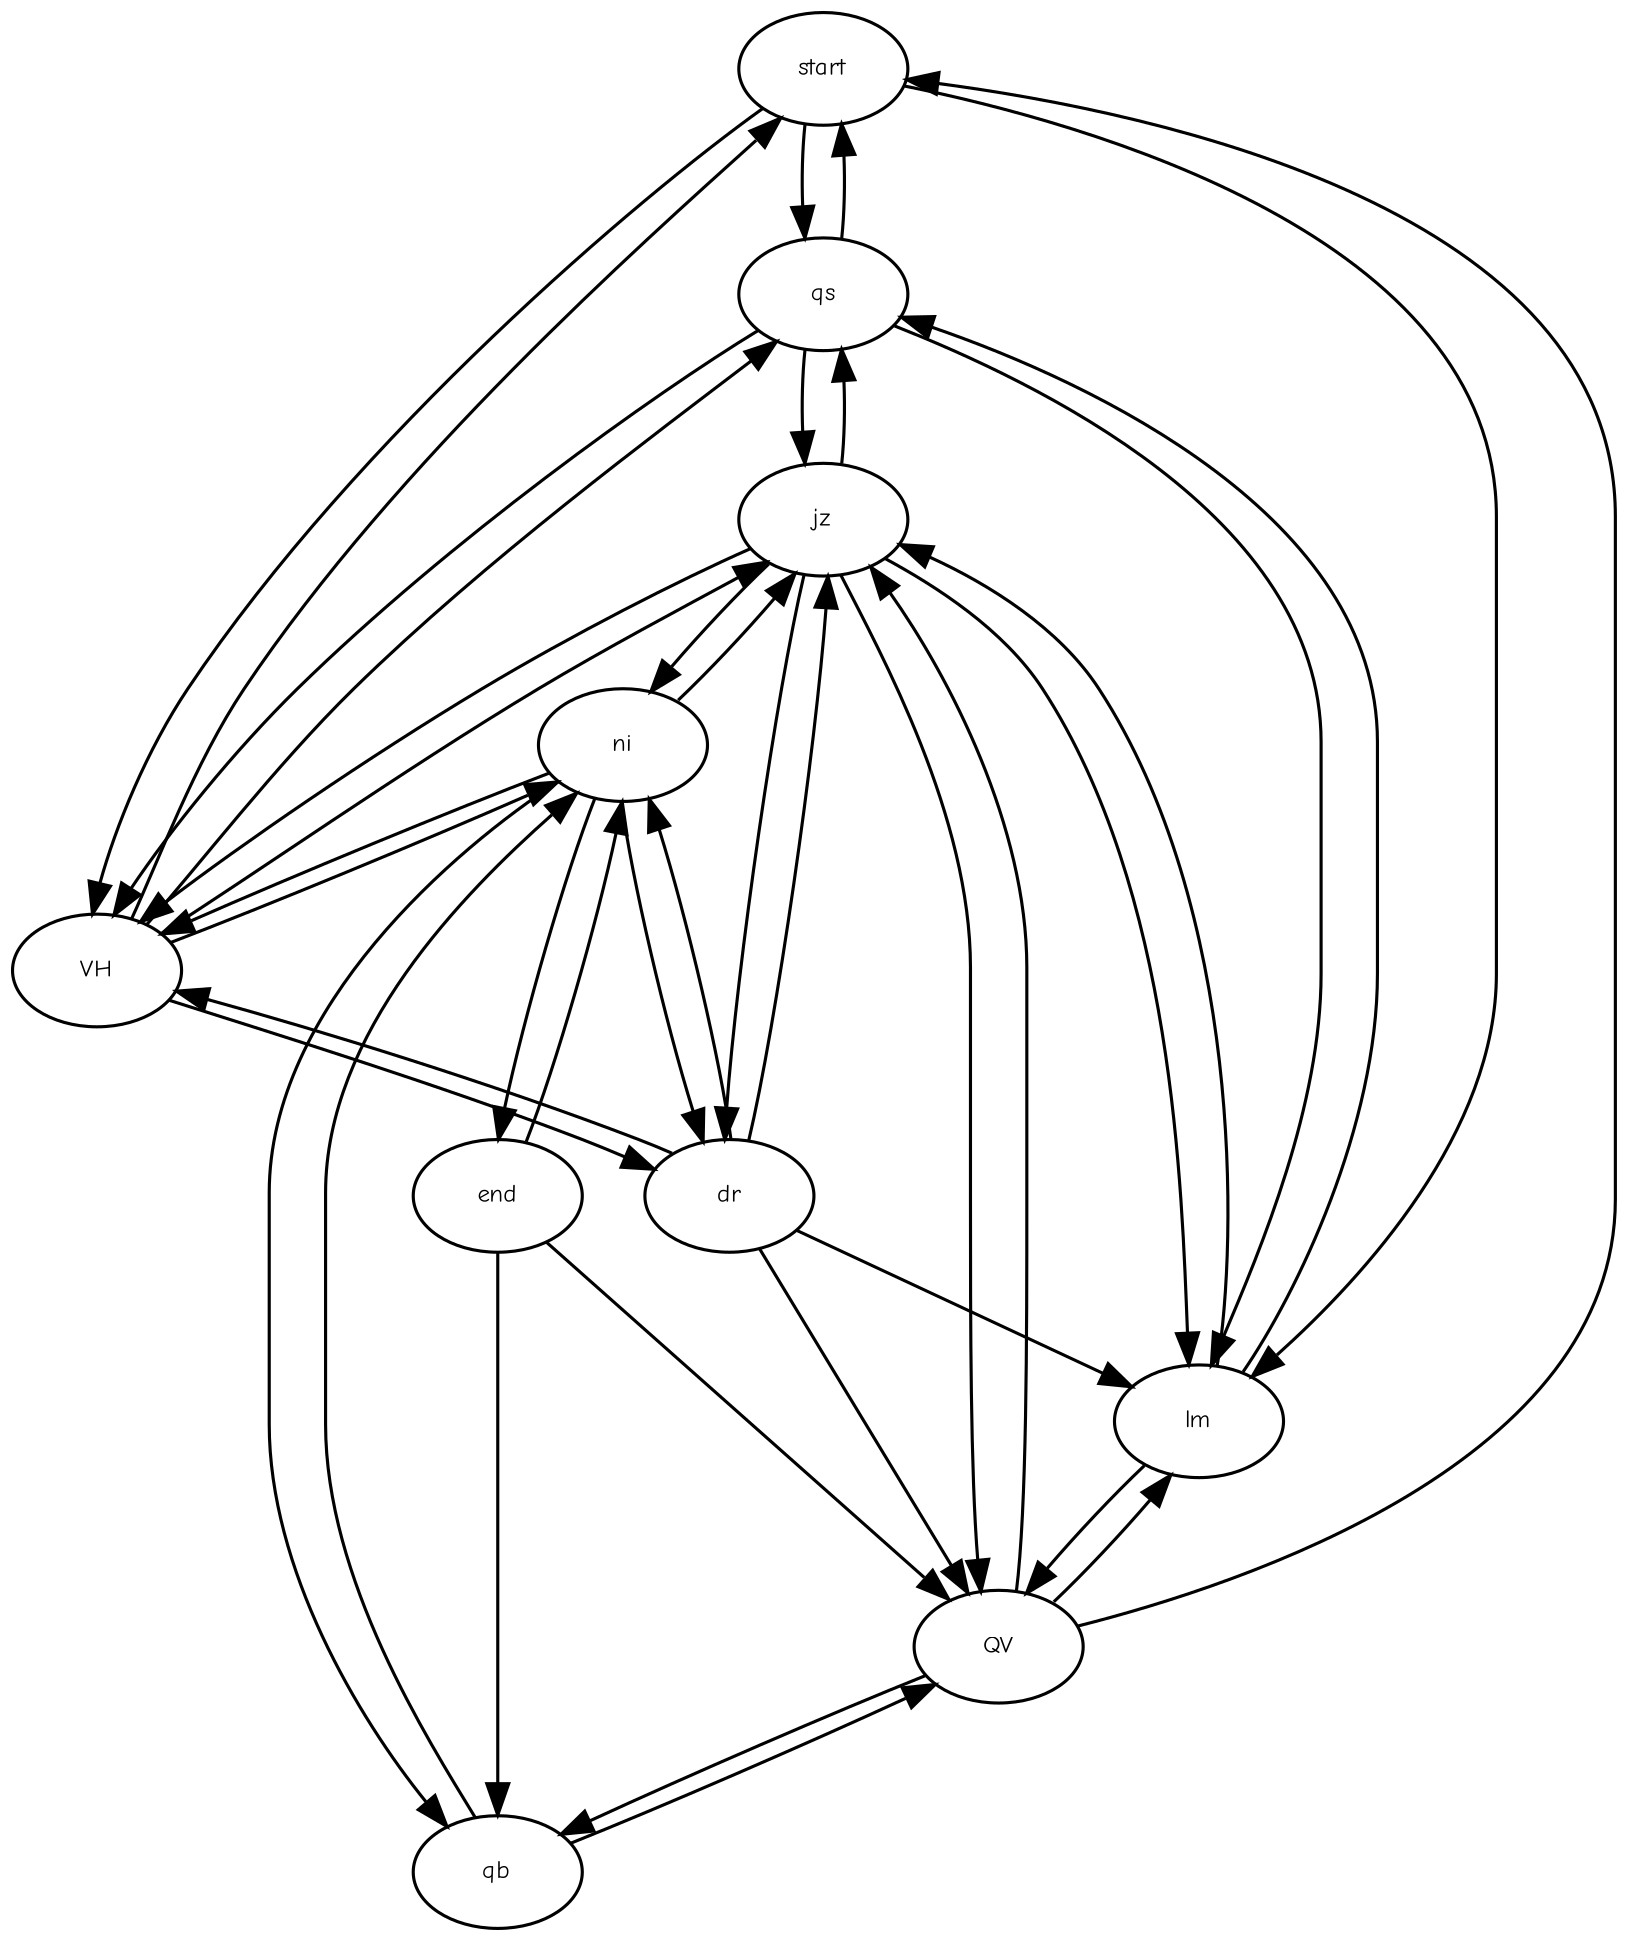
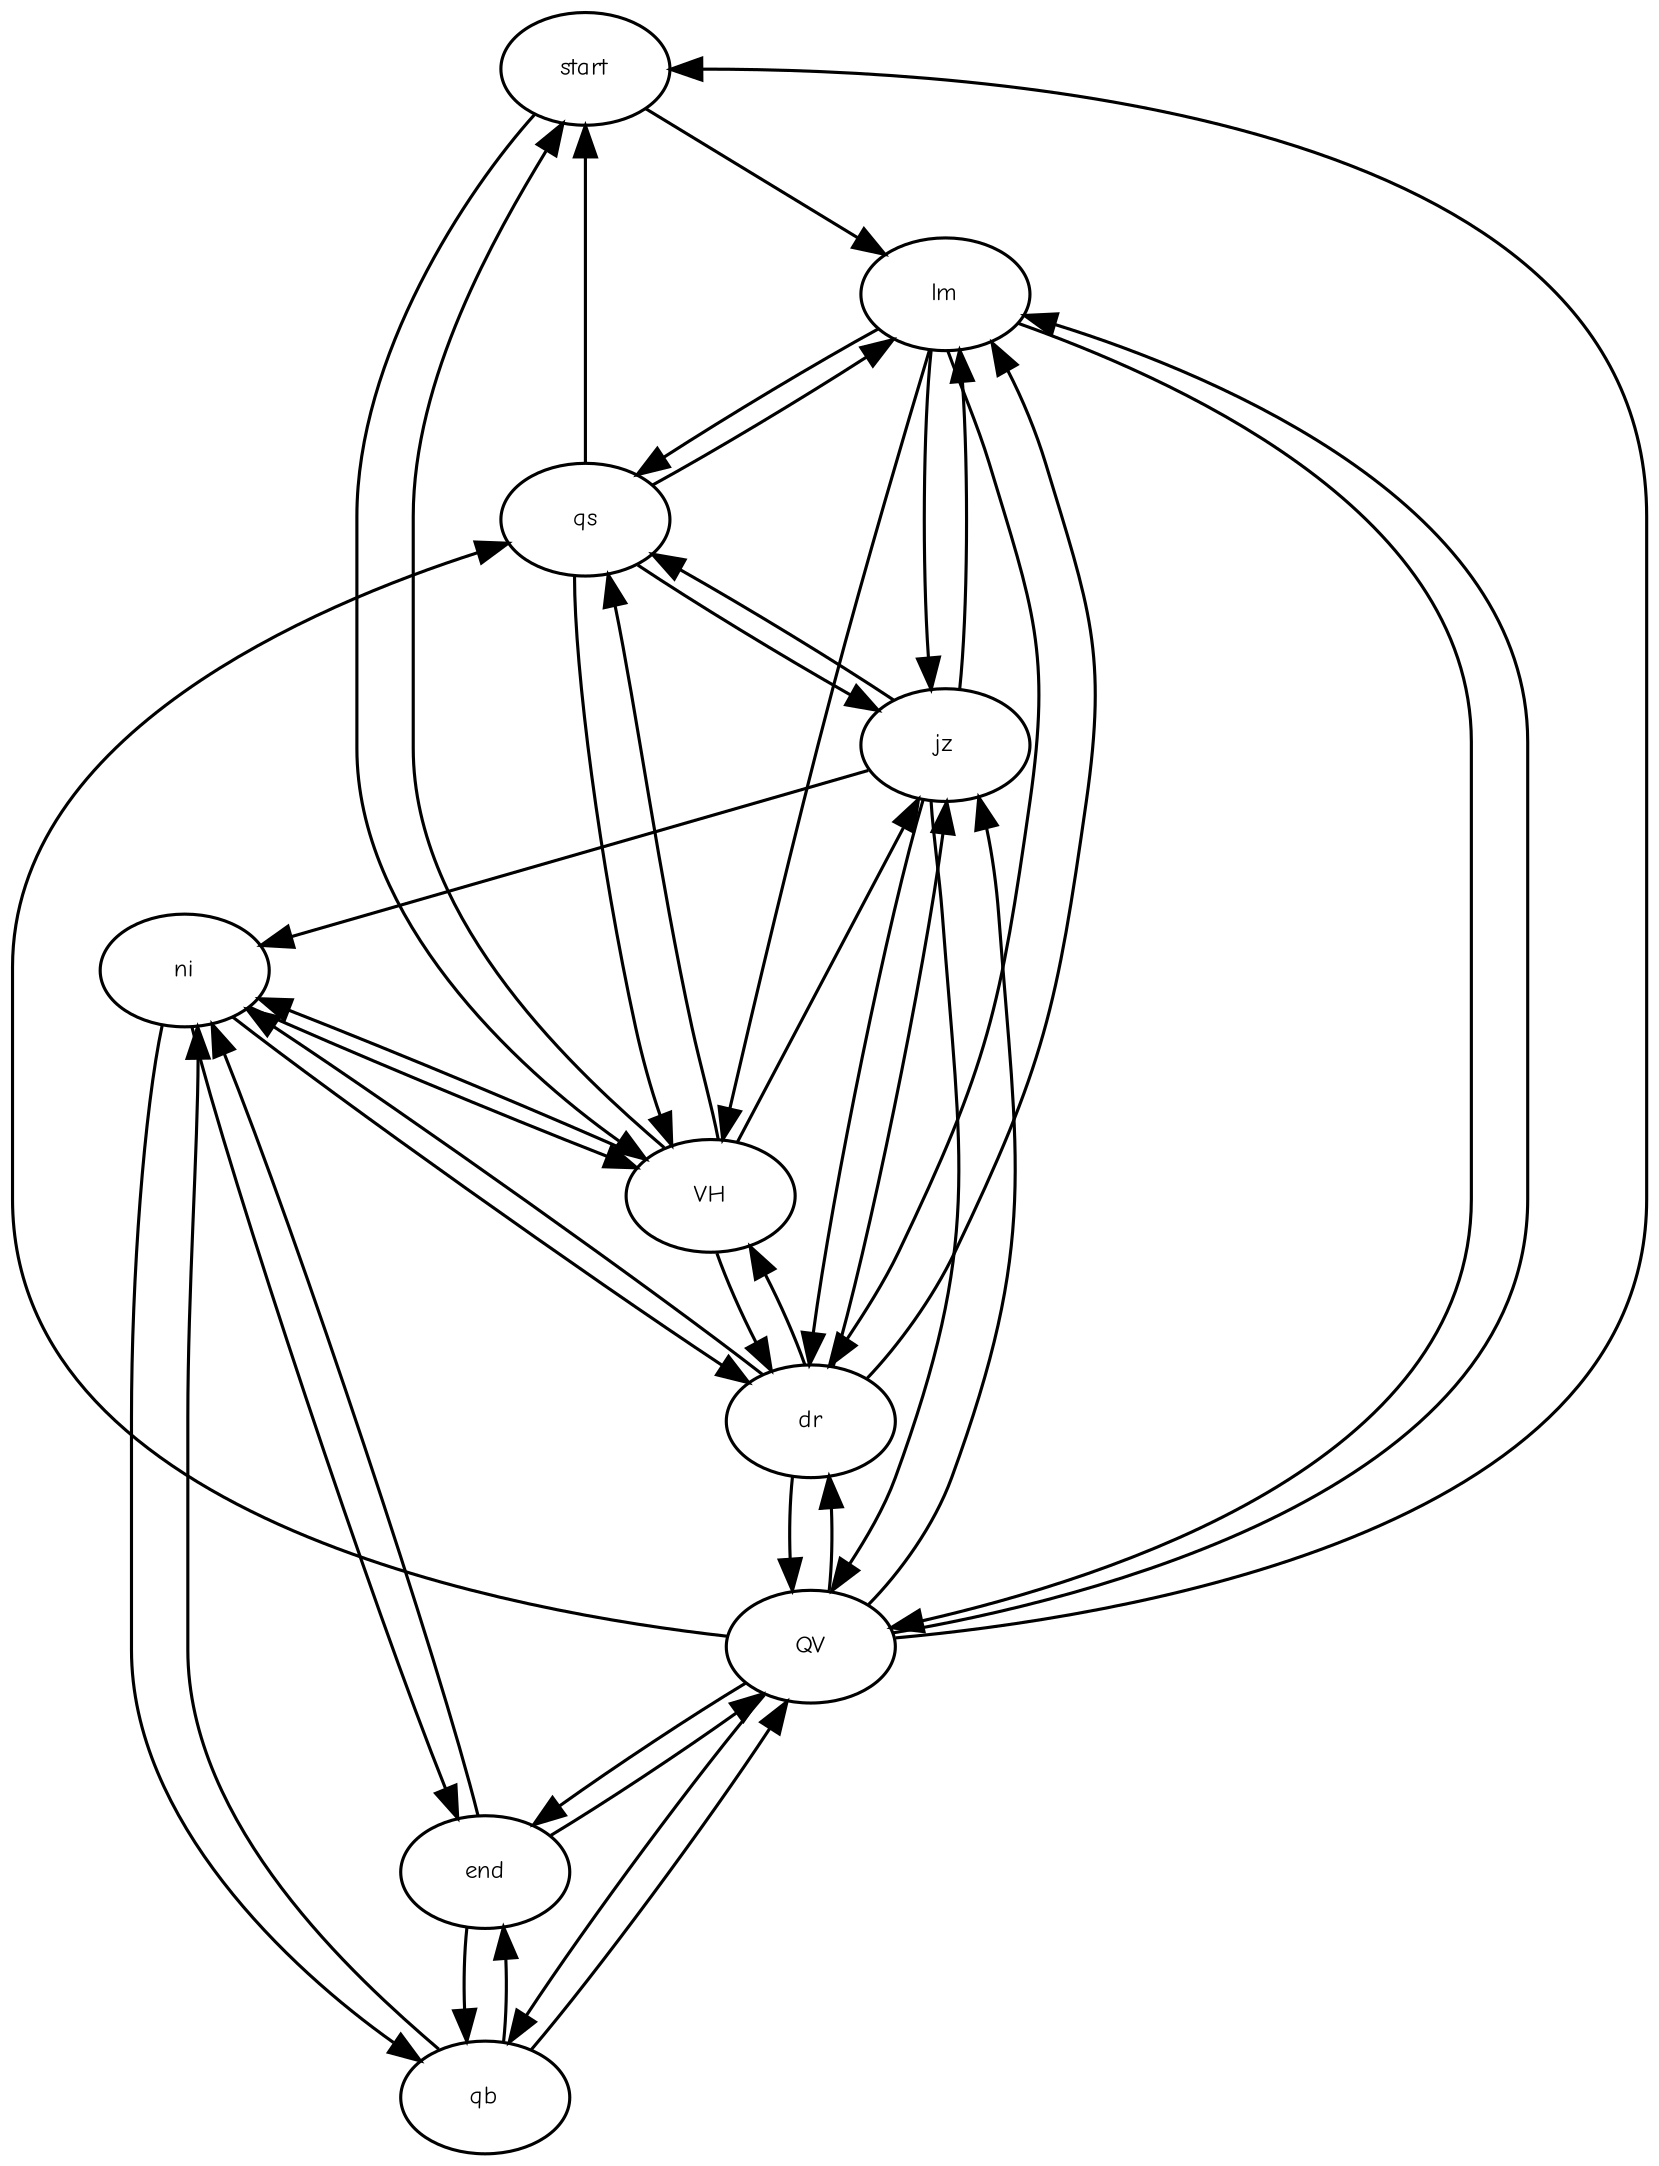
edge "start" -> "qs": now "QV" -> "qs"
edge "ni" -> "jz": removed
edge "jz" -> "VH": now "lm" -> "VH"
edge "lm" -> "dr": added
edge "QV" -> "dr": added
edge "QV" -> "end": added
edge "qb" -> "end": added
